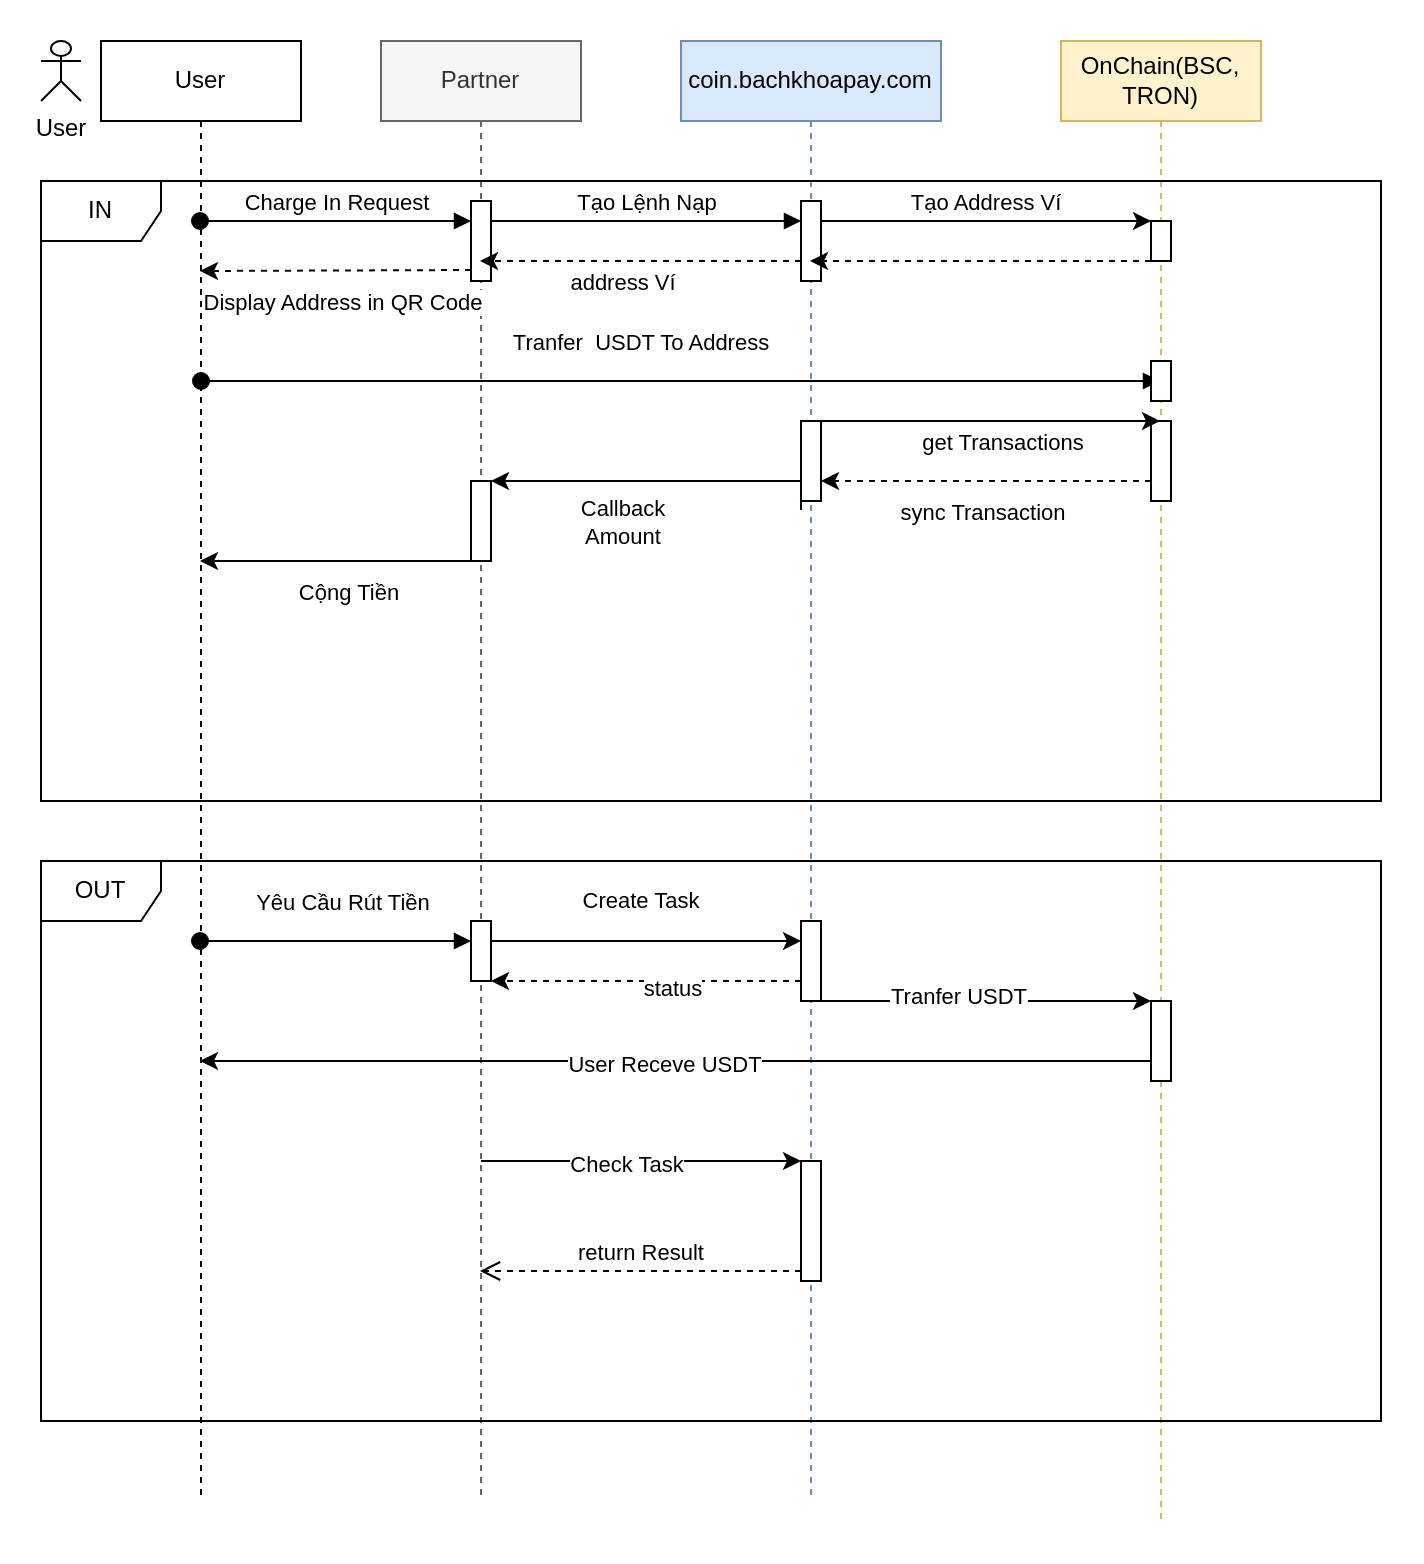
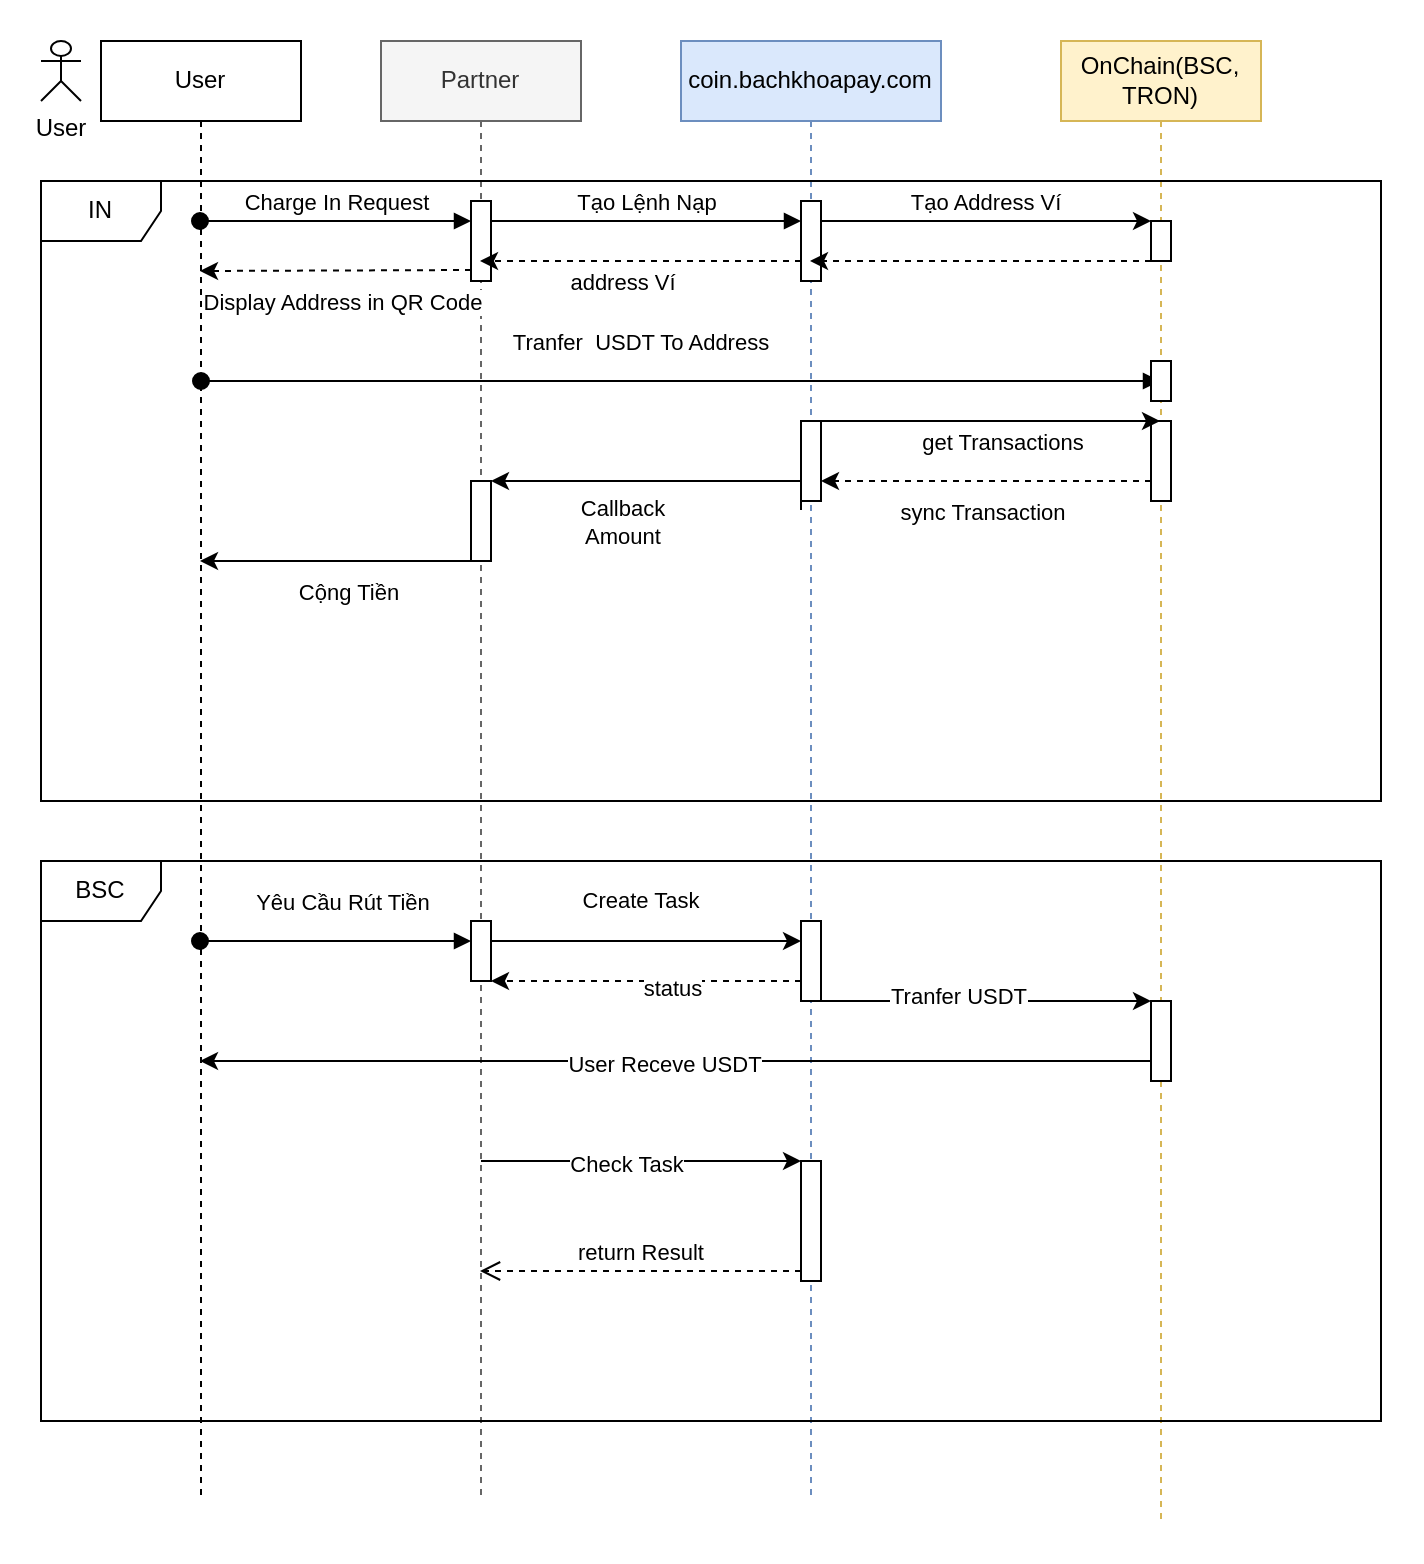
node "OUT": label "OUT" -> "BSC"
